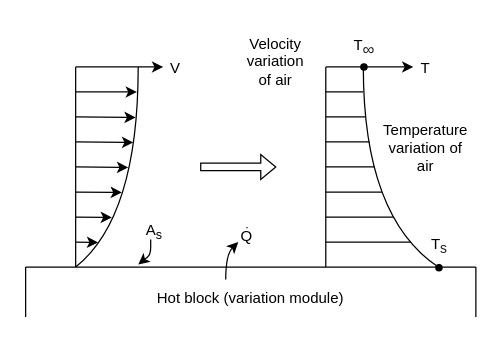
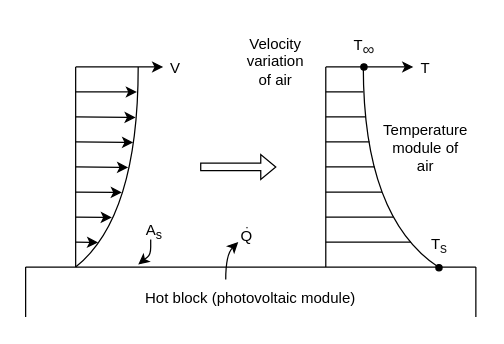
node "Temperature variation of air": label "Temperature variation of air" -> "Temperature module of air"
node "Hot block (variation module)": label "Hot block (variation module)" -> "Hot block (photovoltaic module)"
